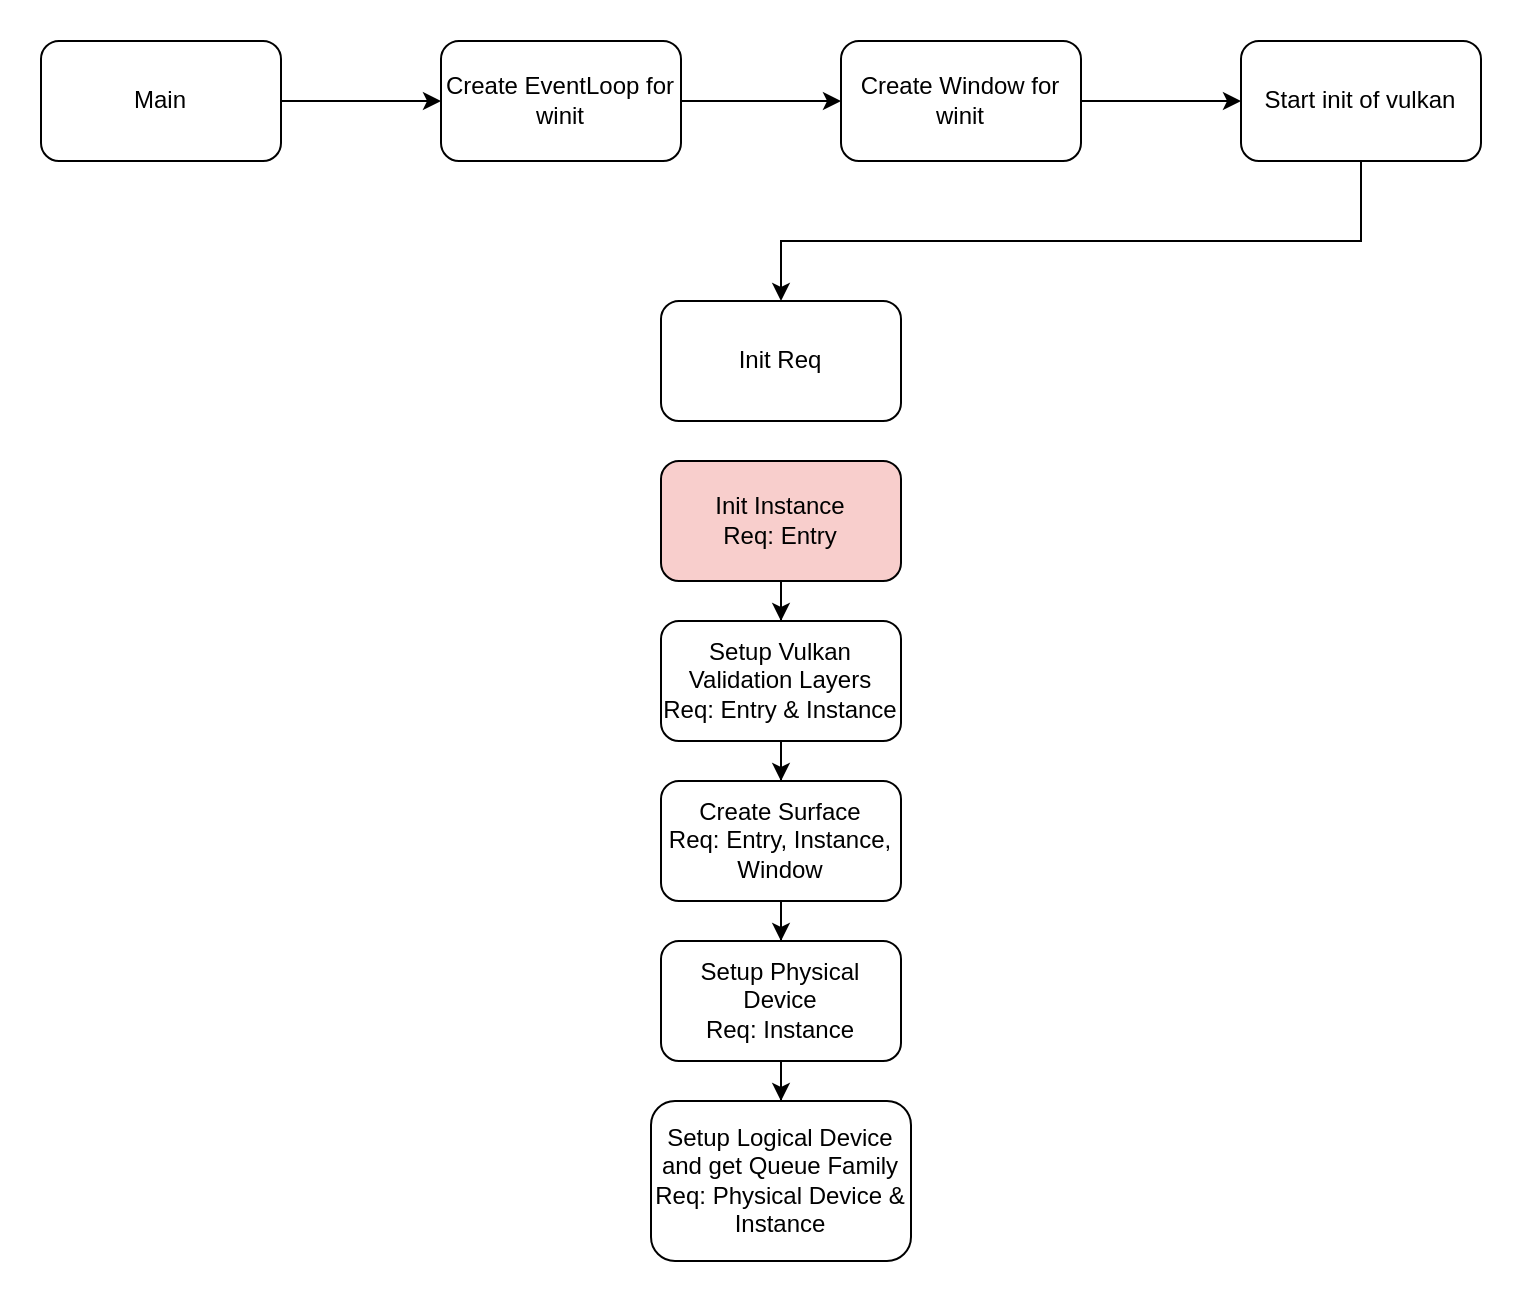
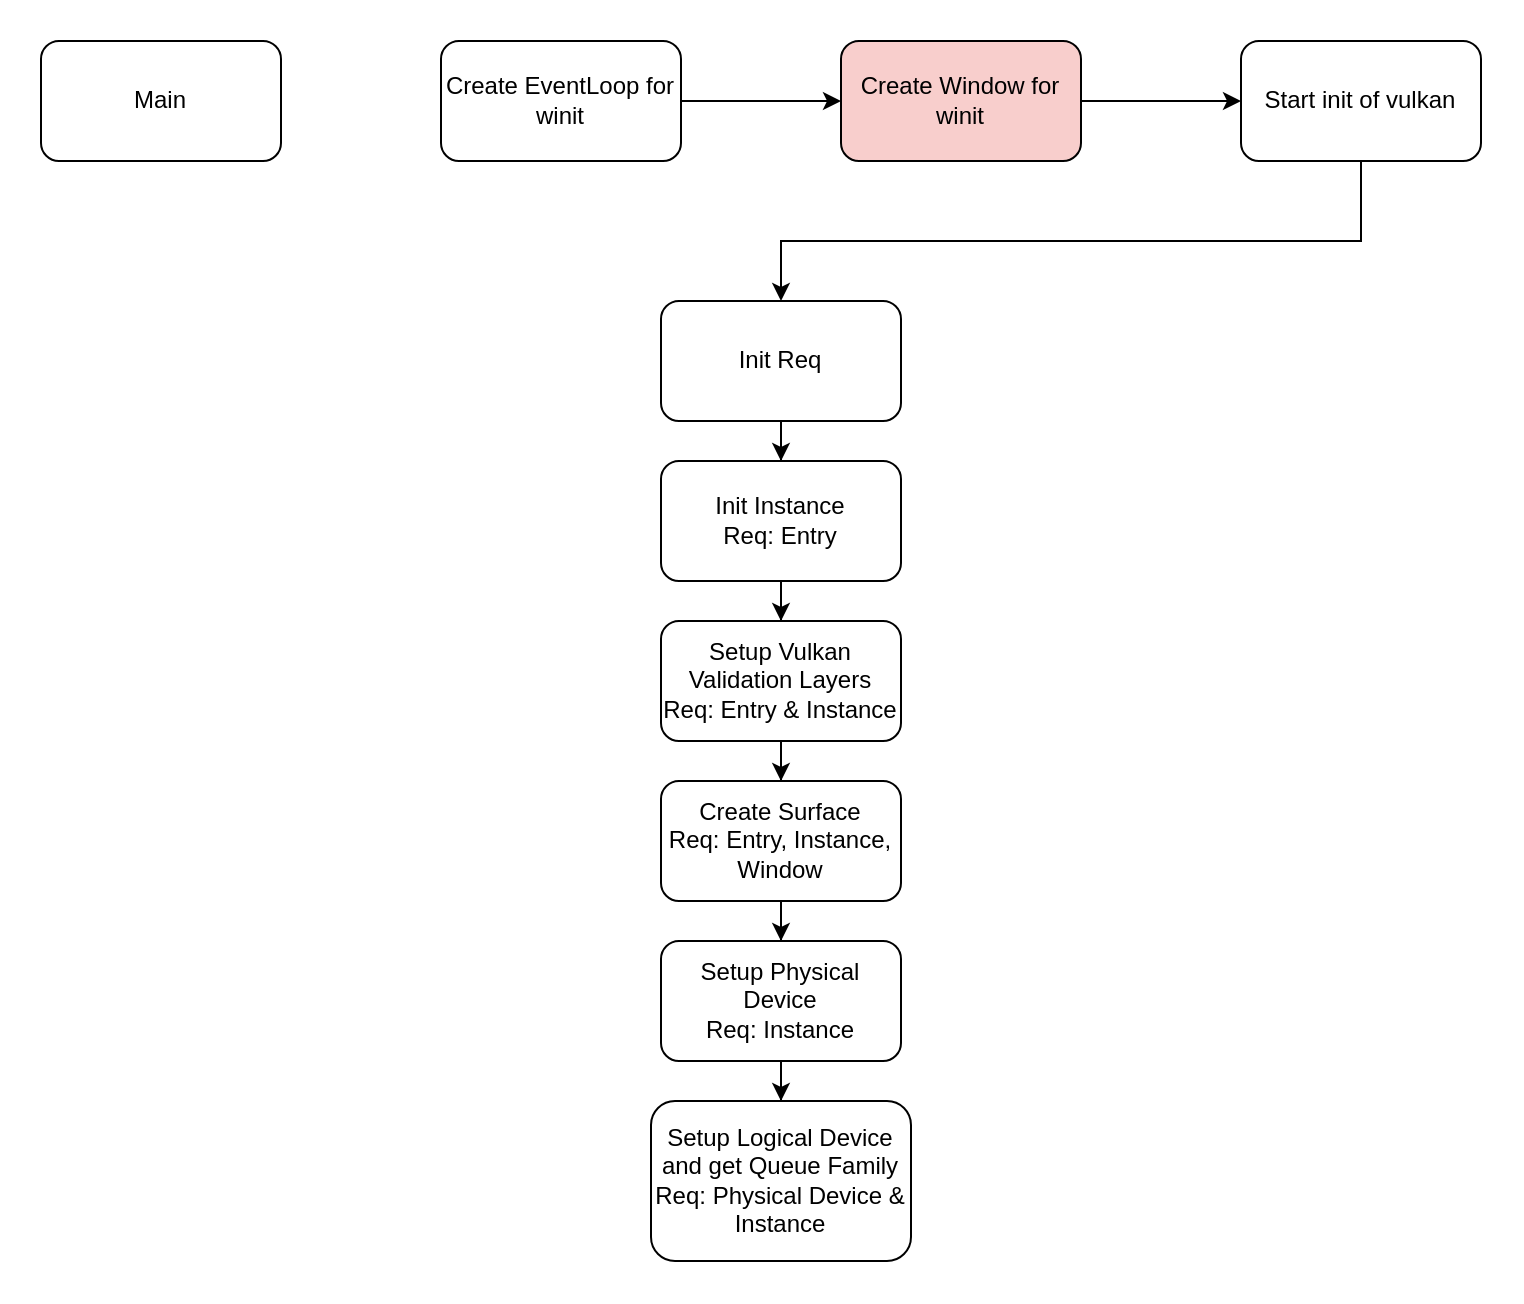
edge "Main" -> "Create EventLoop for winit": removed
node "Create Window for winit": fillcolor #ffffff -> #f8cecc
edge "Init Req" -> "Init Instance Req: Entry": added
node "Init Instance Req: Entry": fillcolor #f8cecc -> #ffffff
